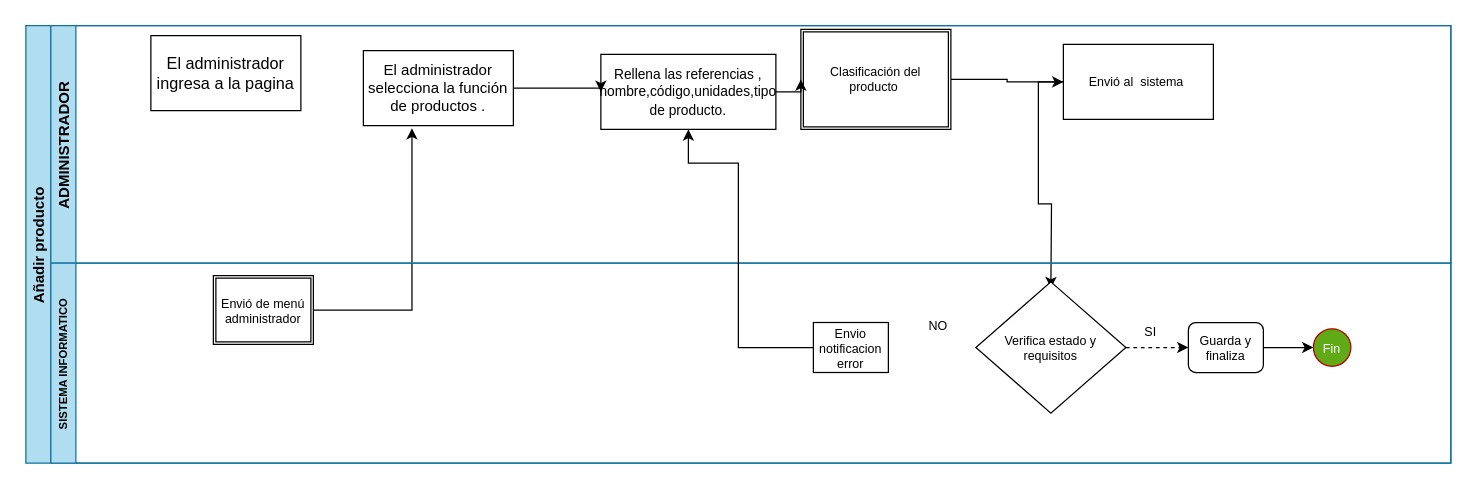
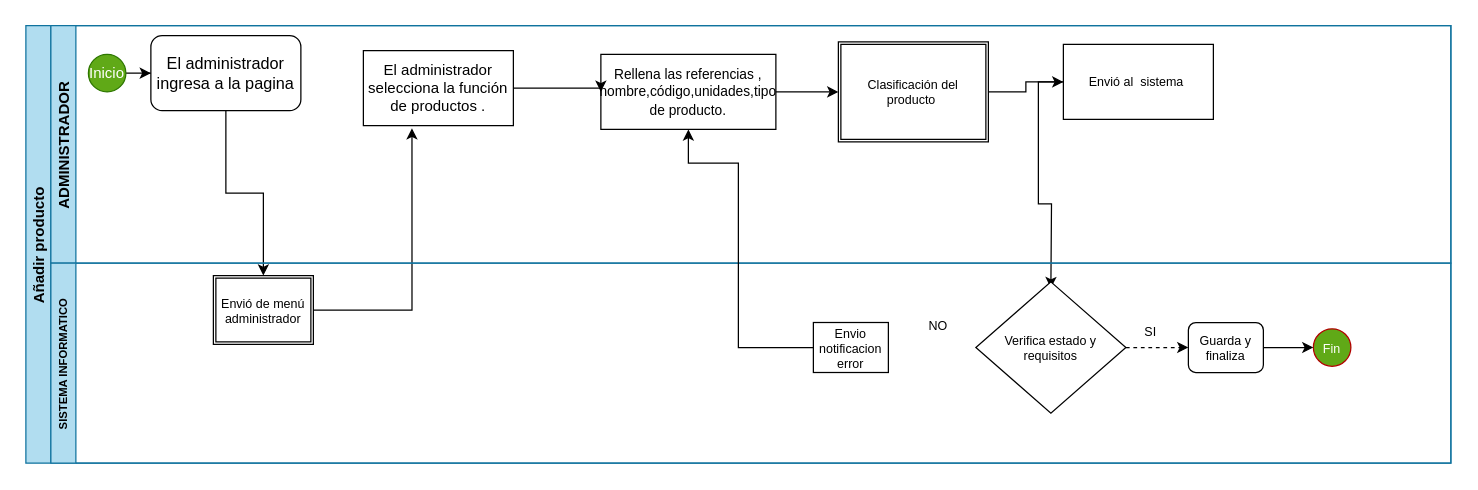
node "Inicio": added
edge "Inicio" -> "El administrador ingresa a la pagina": added
node "El administrador ingresa a la pagina": shape rectangle -> rounded rectangle
node "Clasificación del producto": moved (876, 79) -> (913, 92)
edge "El administrador ingresa a la pagina" -> "Envió de menú administrador": added
